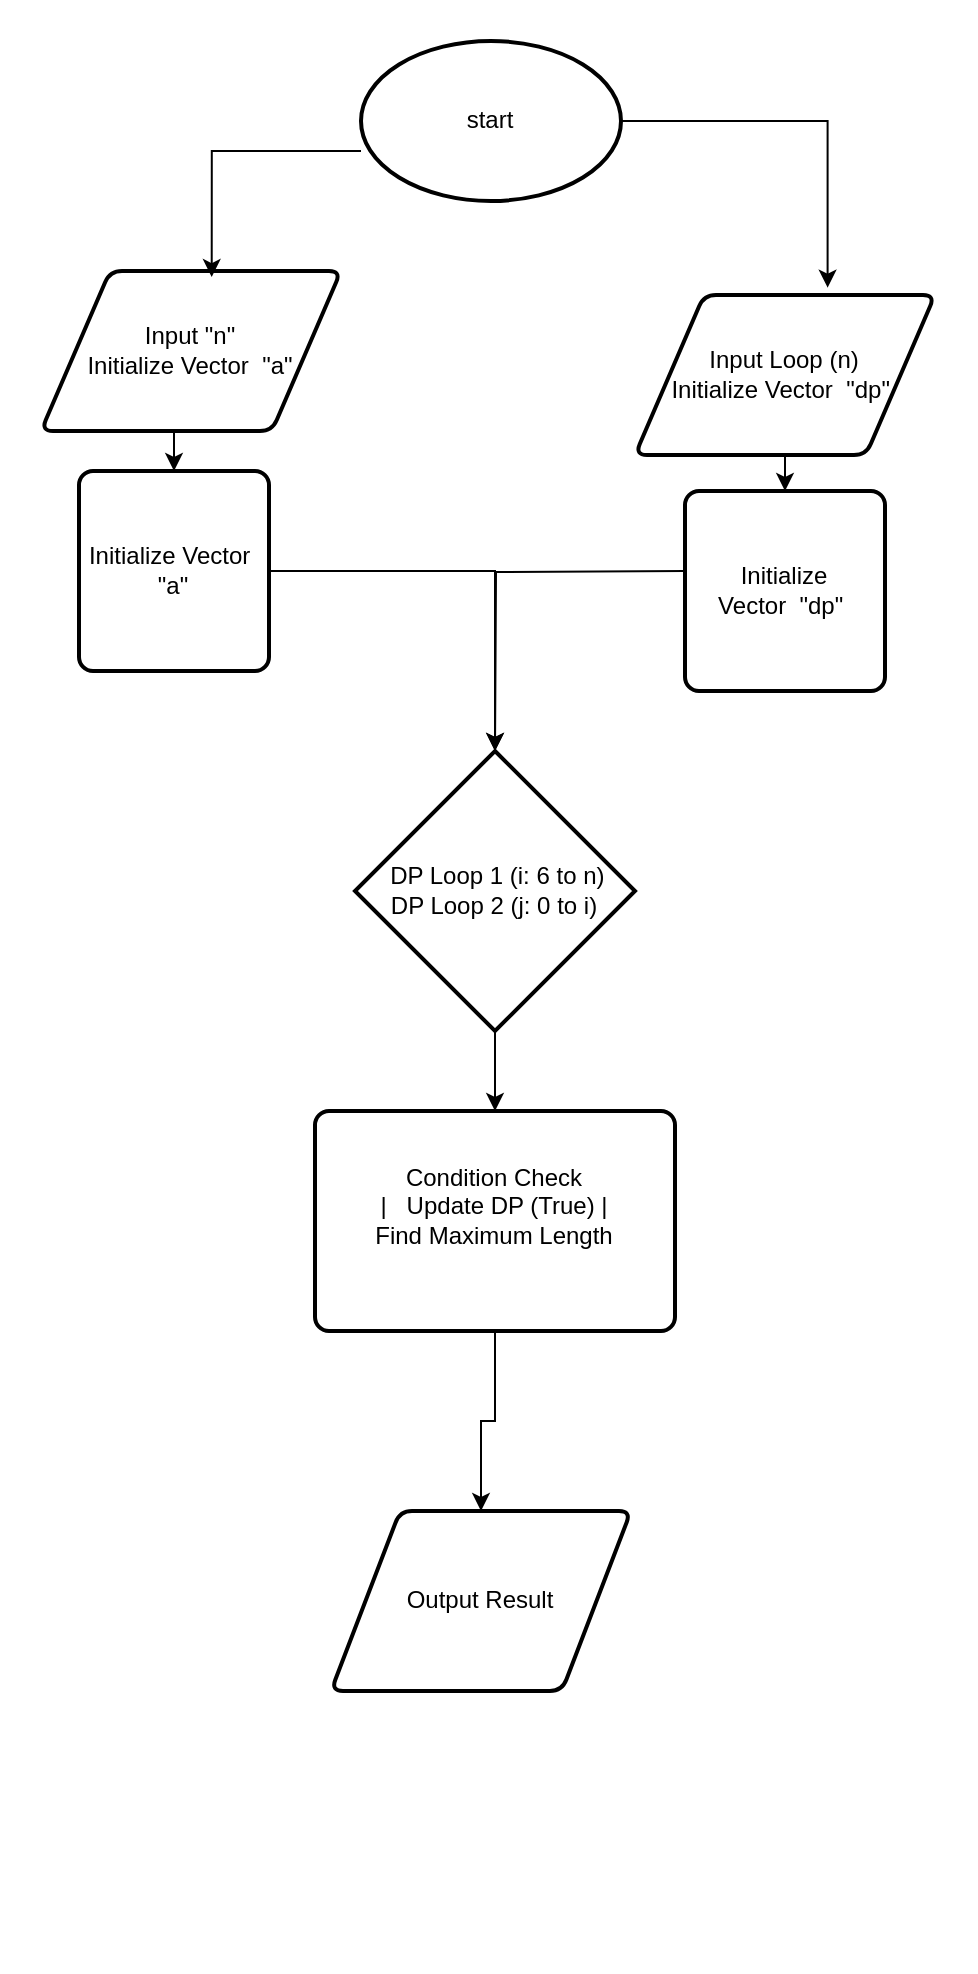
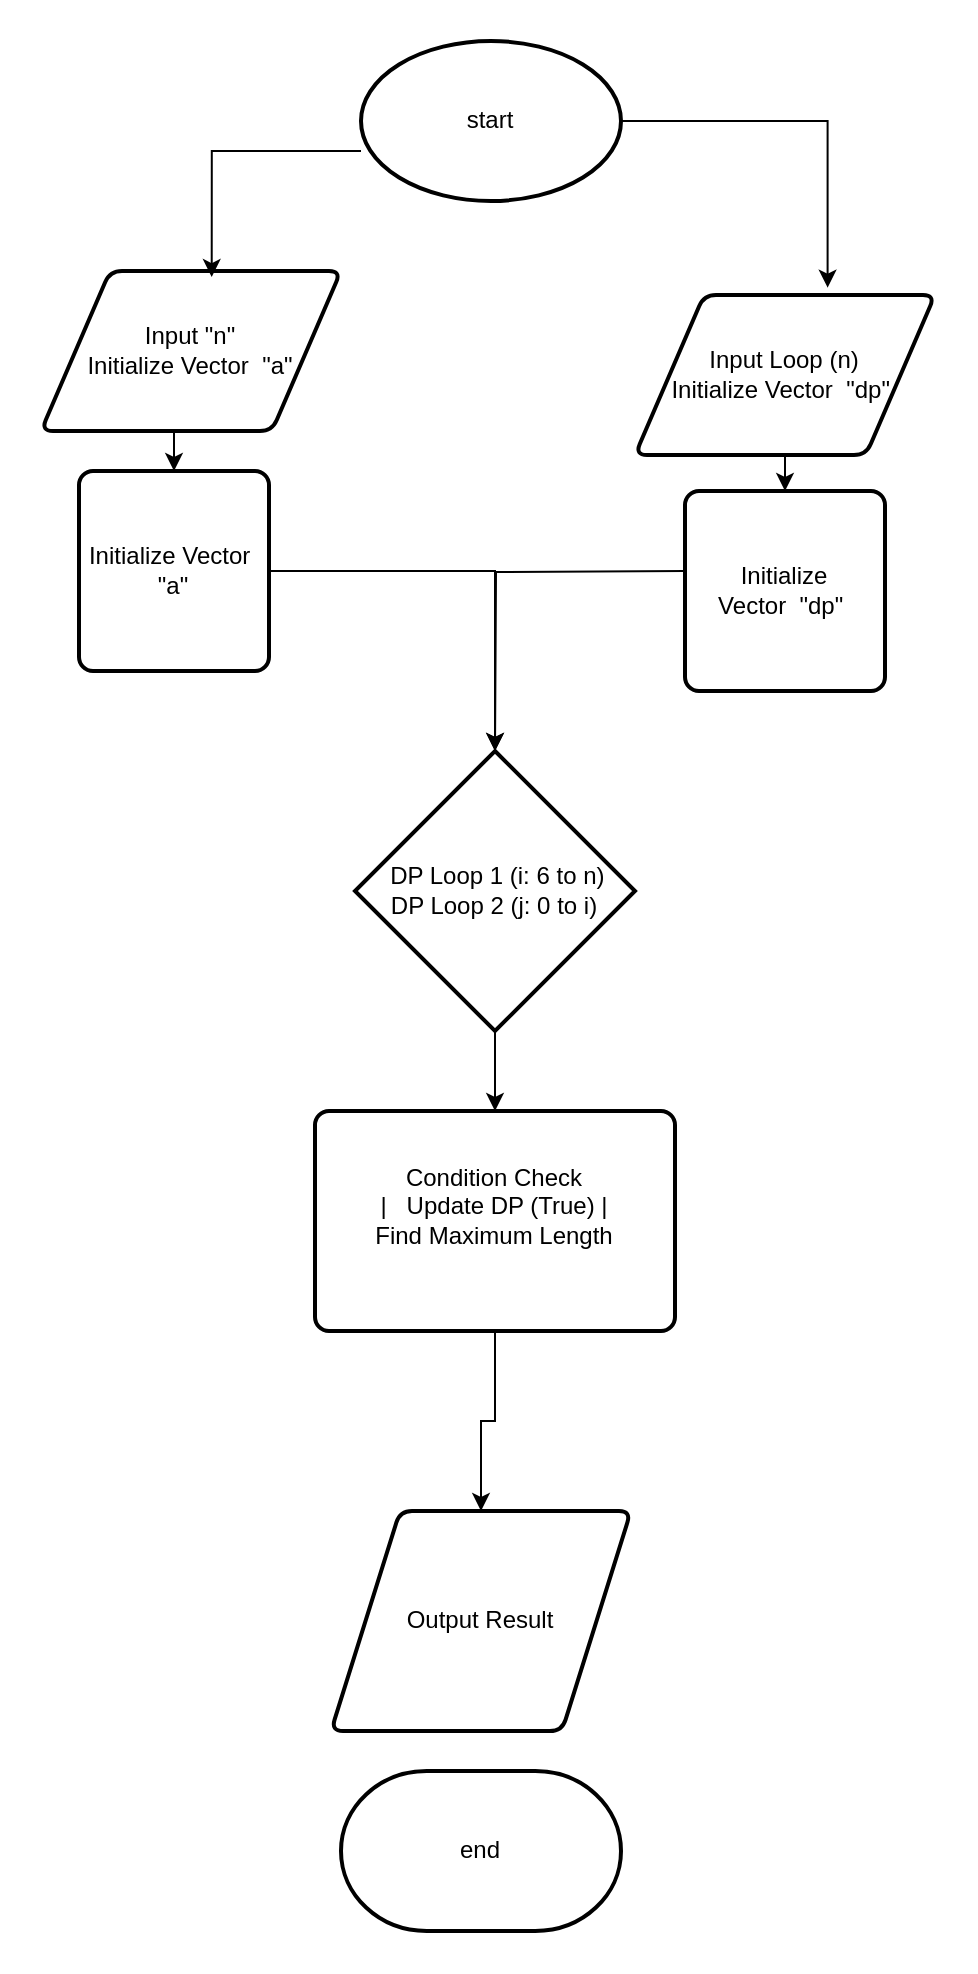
node "Output Result": size 300x180 -> 300x220
node "end": added
